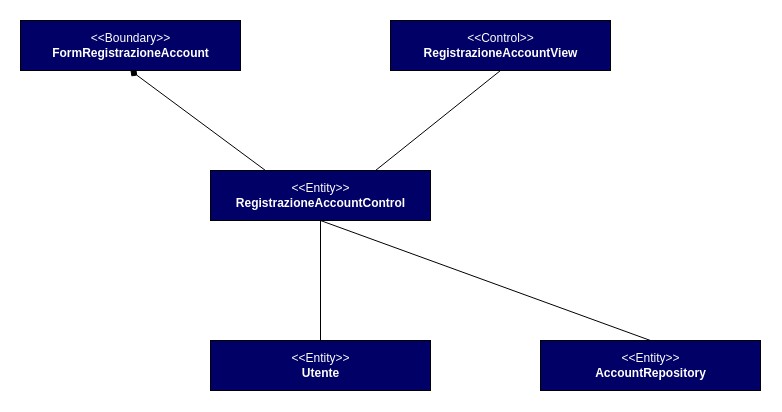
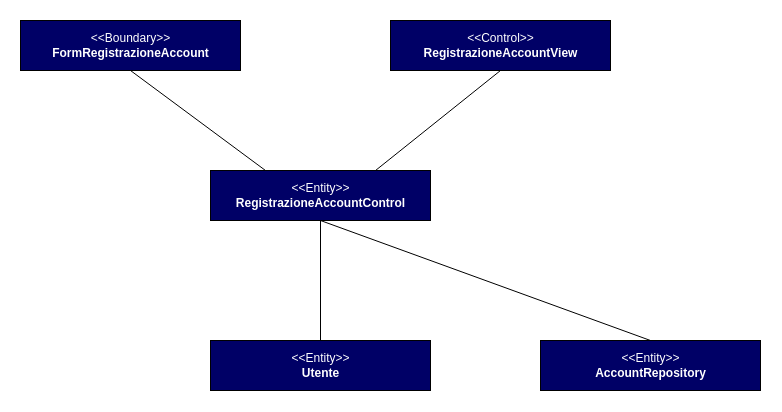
edge "<<Entity>> RegistrazioneAccountControl" -> "<<Boundary>> FormRegistrazioneAccount": arrowhead diamond -> none
